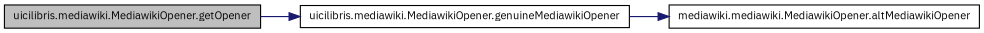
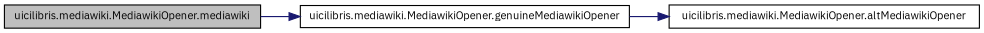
node "uicilibris.mediawiki.MediawikiOpener.getOpener": label "uicilibris.mediawiki.MediawikiOpener.getOpener" -> "uicilibris.mediawiki.MediawikiOpener.mediawiki"
node "mediawiki.mediawiki.MediawikiOpener.altMediawikiOpener": label "mediawiki.mediawiki.MediawikiOpener.altMediawikiOpener" -> "uicilibris.mediawiki.MediawikiOpener.altMediawikiOpener"
